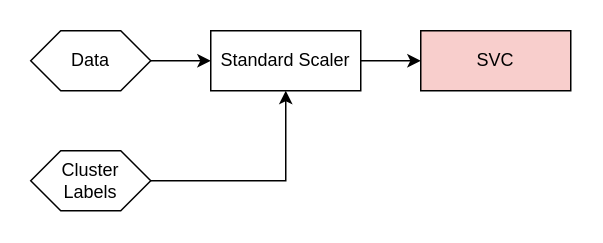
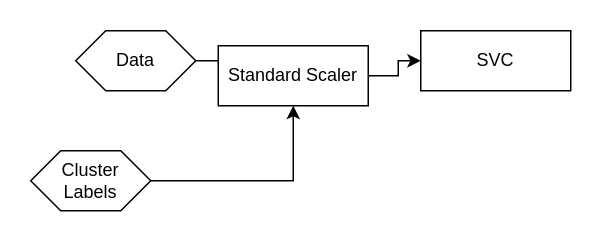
node "Data": moved (91, 61) -> (136, 61)
node "Standard Scaler": moved (286, 61) -> (293, 76)
node "SVC": fillcolor #f8cecc -> #ffffff
